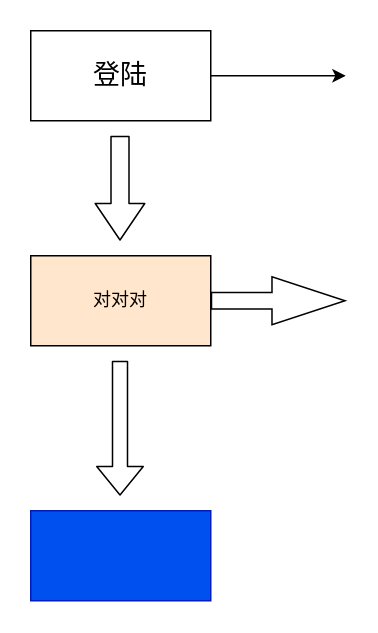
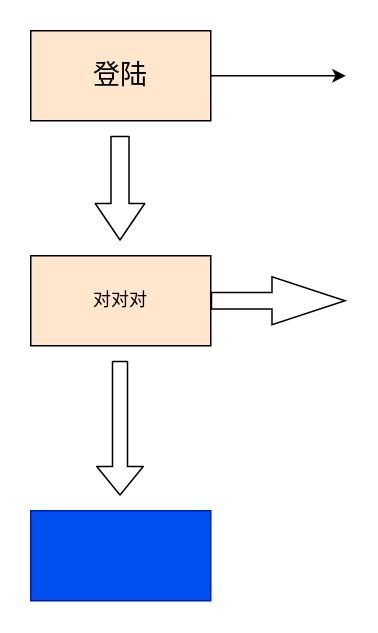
node "登陆": fillcolor #ffffff -> #ffe6cc
